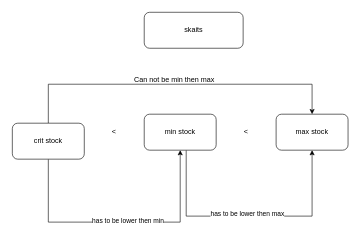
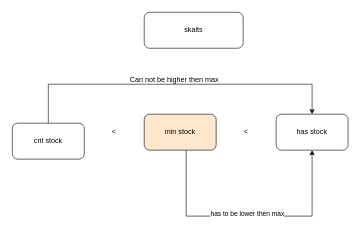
node "Can not be min then max": label "Can not be min then max" -> "Can not be higher then max"
node "min stock": fillcolor #ffffff -> #ffe6cc
node "max stock": label "max stock" -> "has stock"
edge "crit stock" -> "min stock": removed, label "has to be lower then min"
